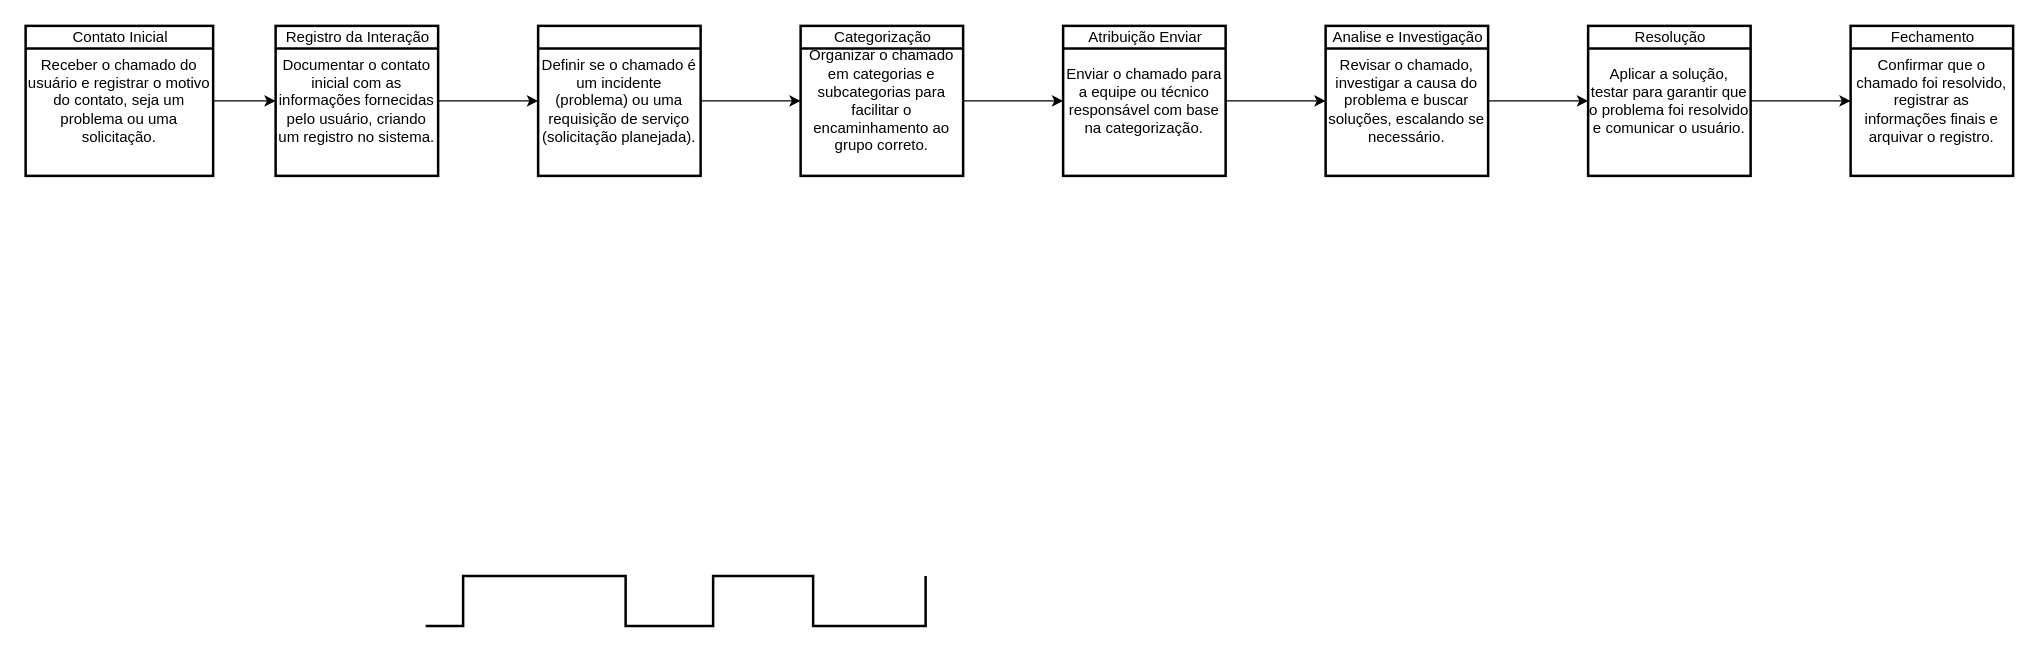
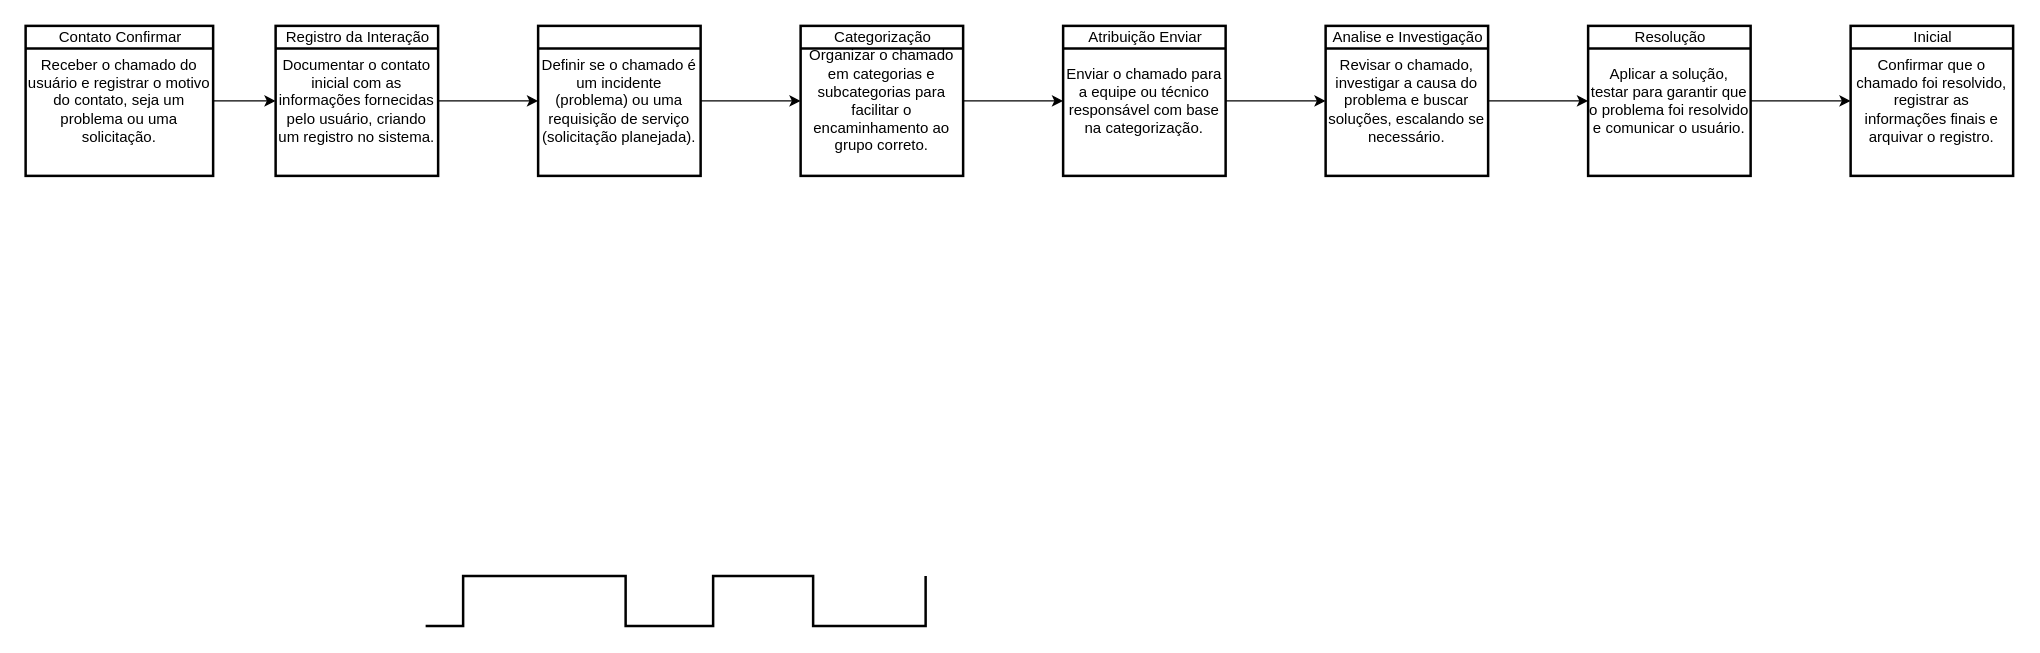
node "Contato Inicial": label "Contato Inicial" -> "Contato Confirmar"
node "Fechamento": label "Fechamento" -> "Inicial"
